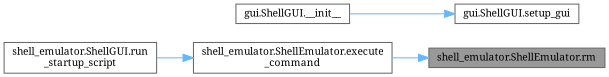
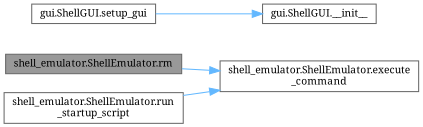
edge "gui.ShellGUI.__init__" -> "gui.ShellGUI.setup_gui": reversed
node "shell_emulator.ShellGUI.run _startup_script": label "shell_emulator.ShellGUI.run _startup_script" -> "shell_emulator.ShellEmulator.run _startup_script"
edge "shell_emulator.ShellEmulator.execute _command" -> "shell_emulator.ShellEmulator.rm": reversed
